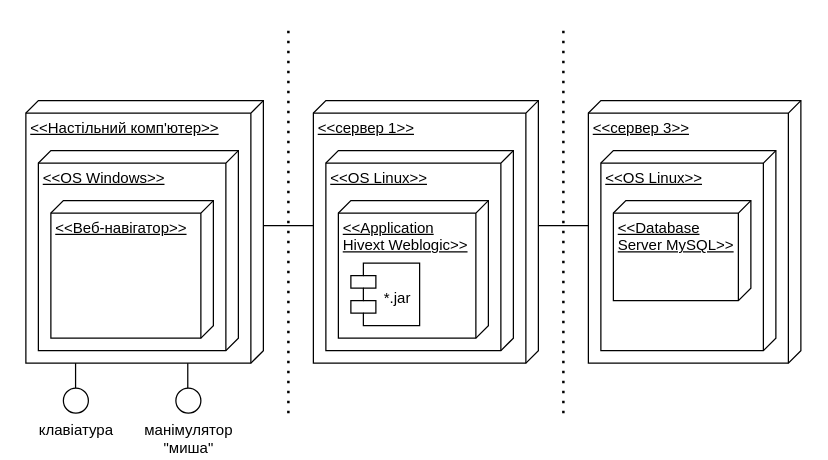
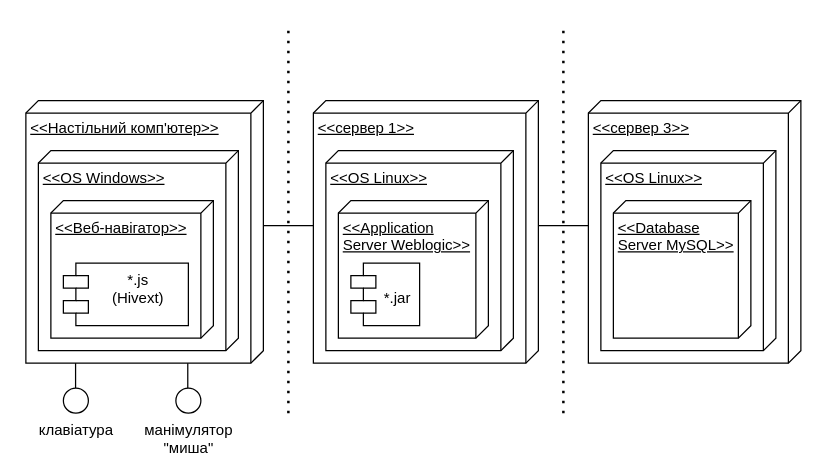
node "<<Application Hivext Weblogic>>": label "<<Application Hivext Weblogic>>" -> "<<Application Server Weblogic>>"
node "<<Database Server MySQL>>": size 138x100 -> 138x138
node "*.js (Hivext)": added
